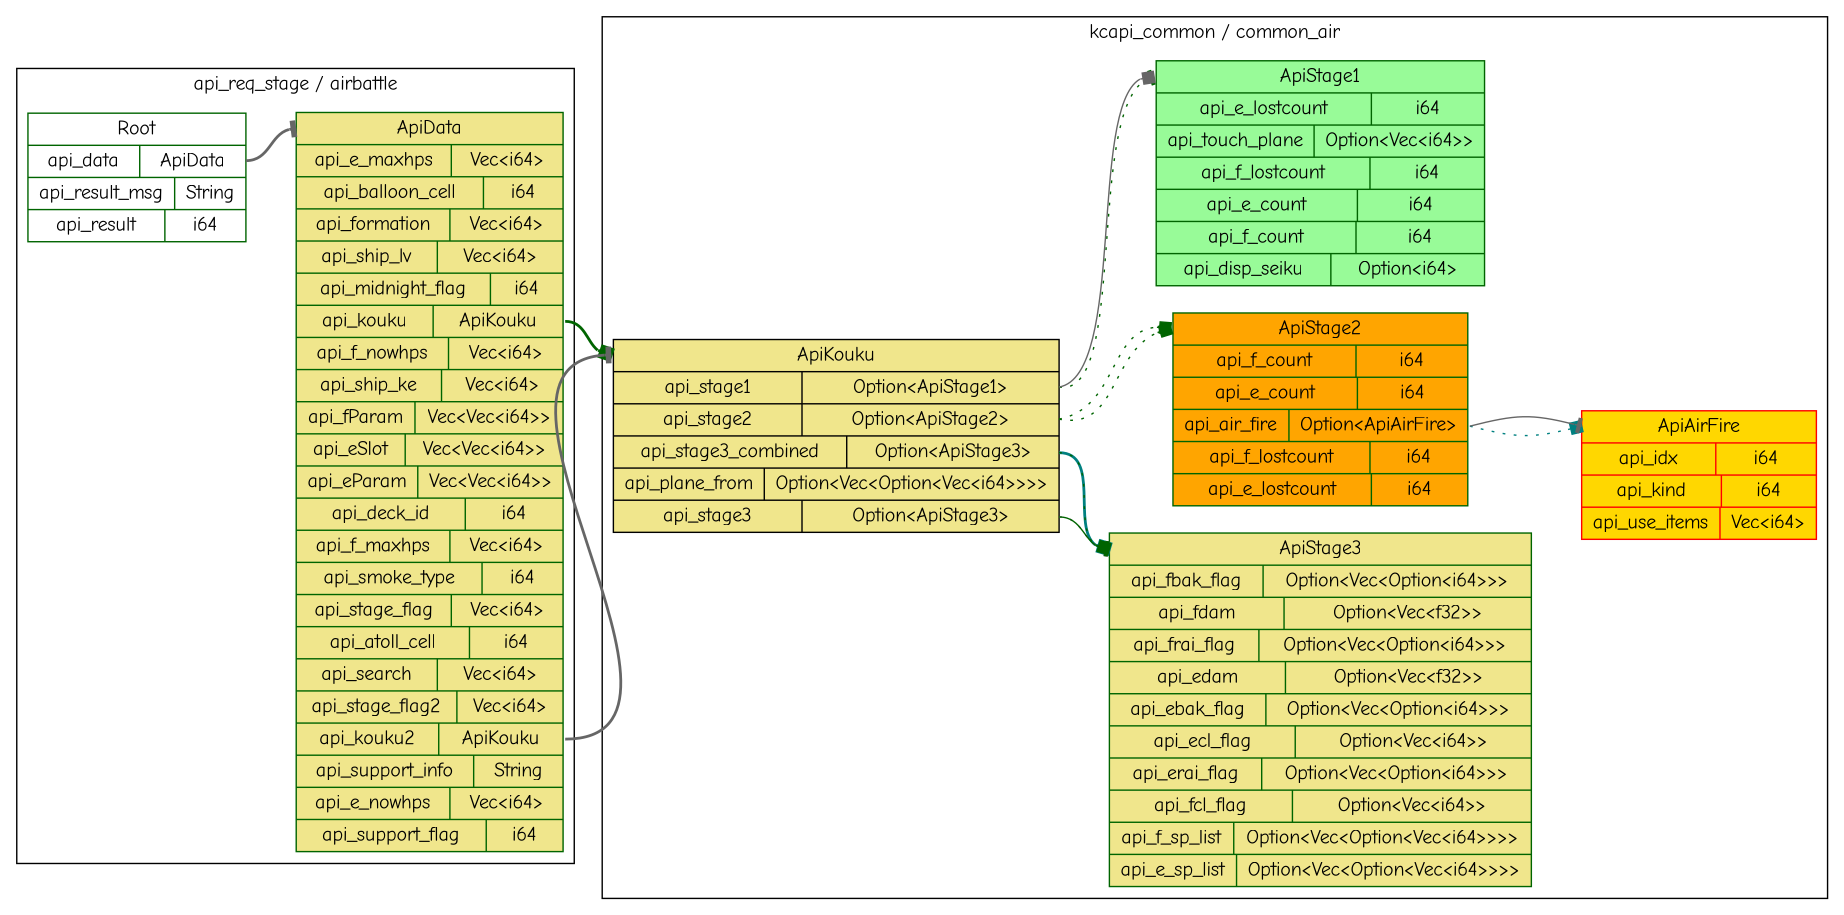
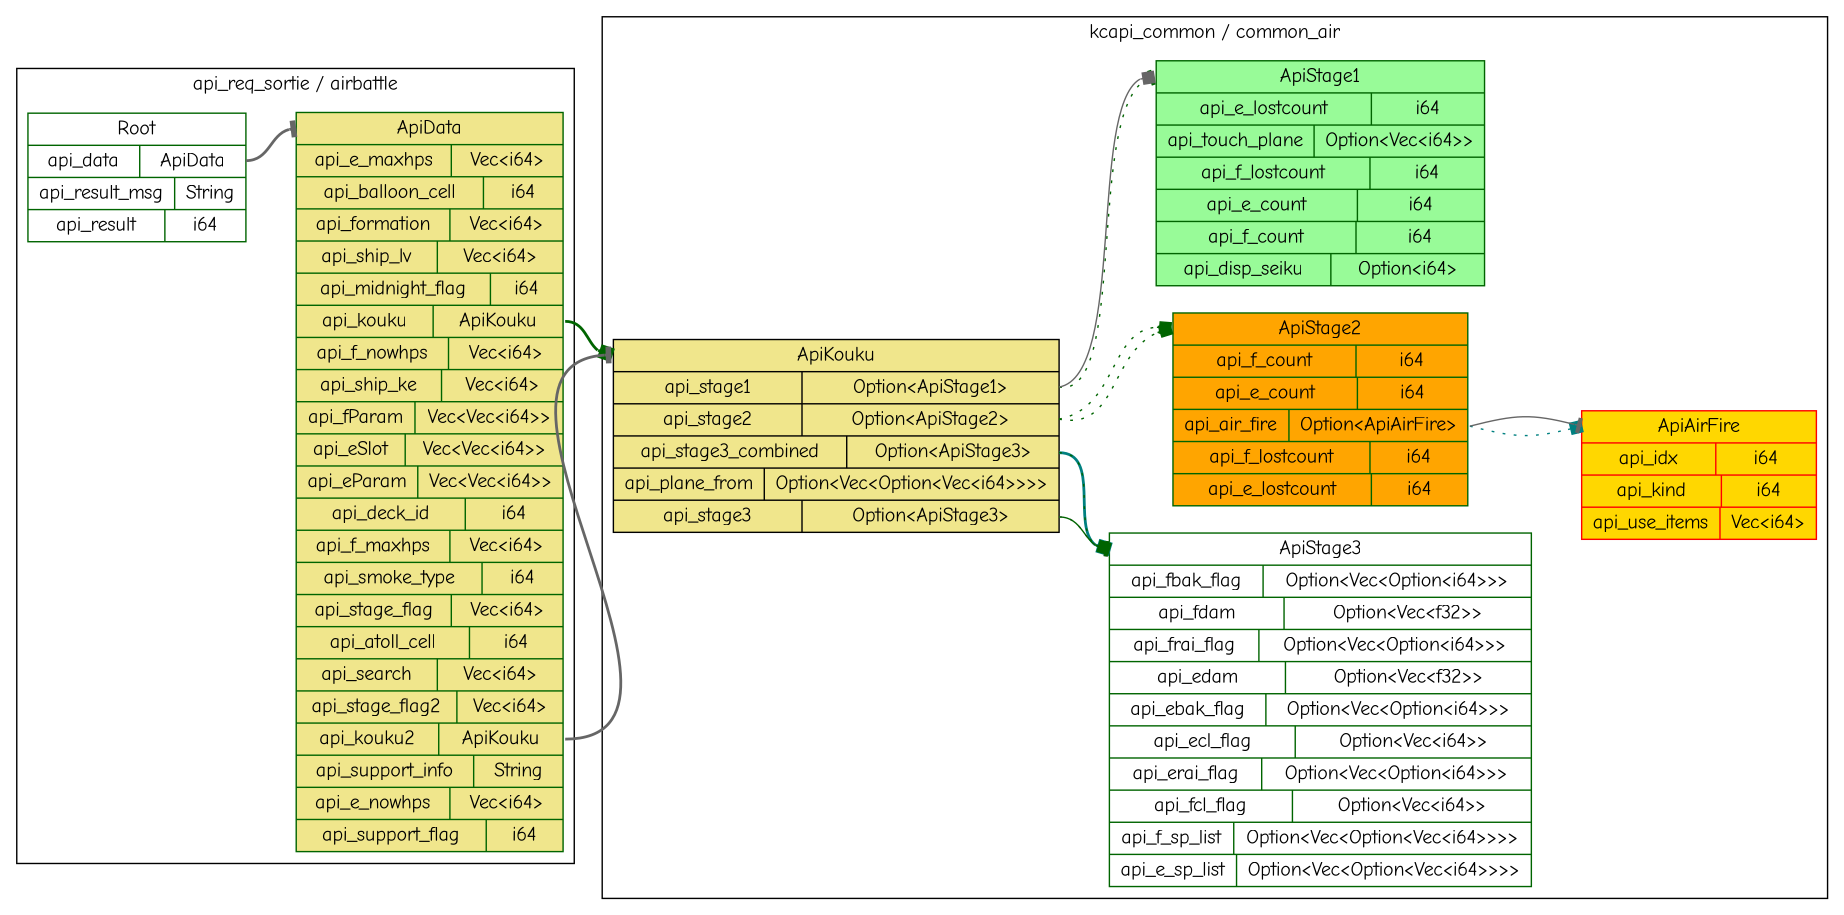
cluster "api_req_stage / airbattle": label "api_req_stage / airbattle" -> "api_req_sortie / airbattle"
node "ApiStage3": fillcolor khaki -> white
